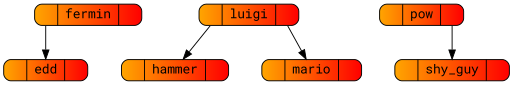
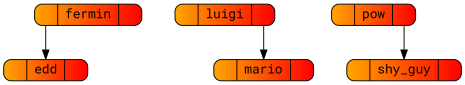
node "hammer": removed
